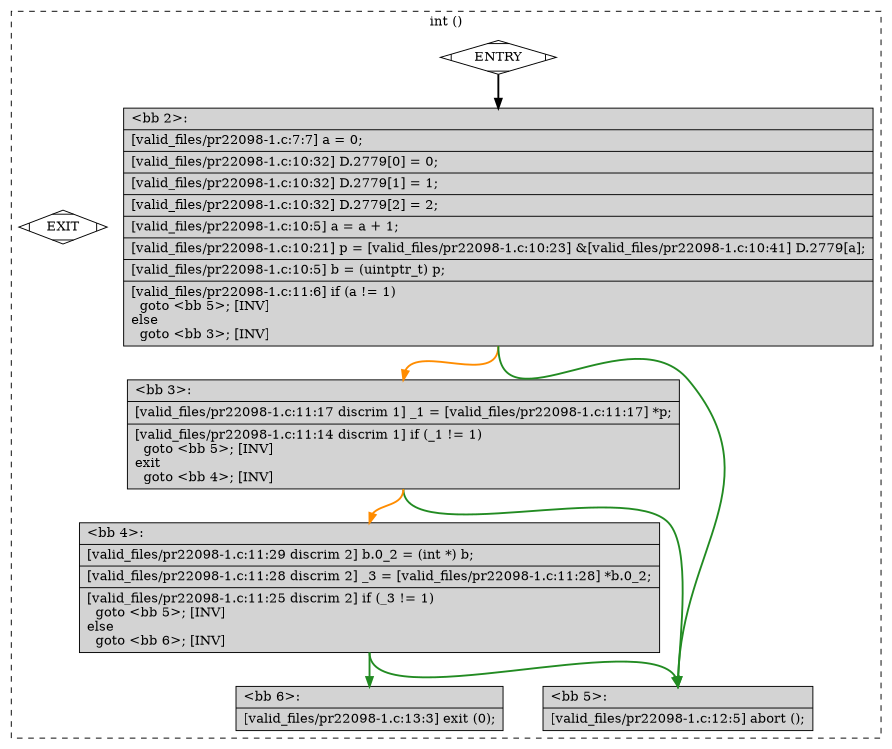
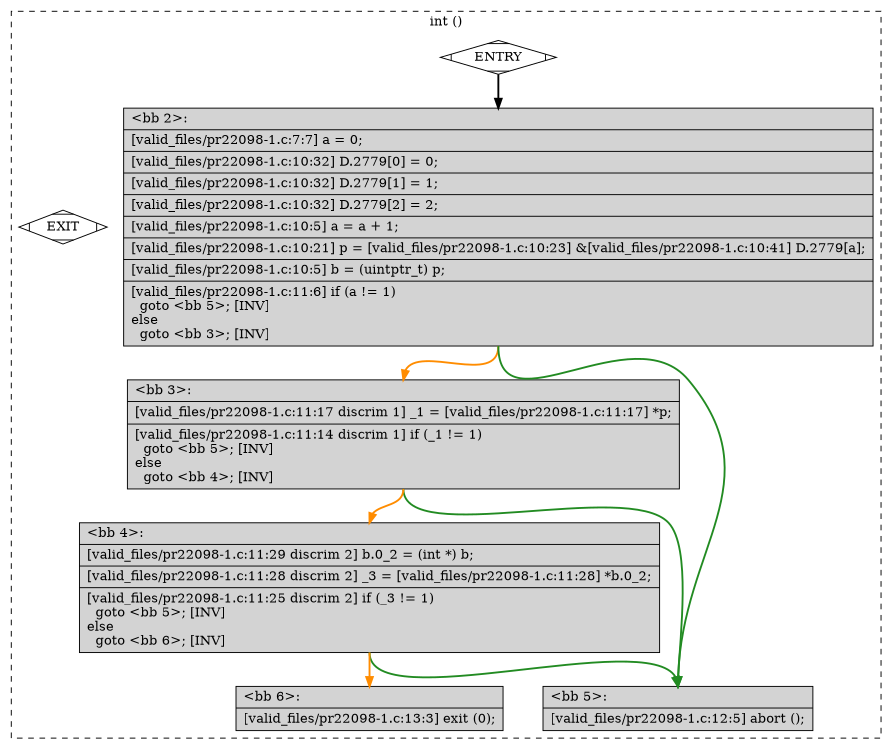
node "<bb 3>:": text "exit" -> "else"
edge "<bb 4>:" -> "<bb 6>:": color forestgreen -> darkorange
